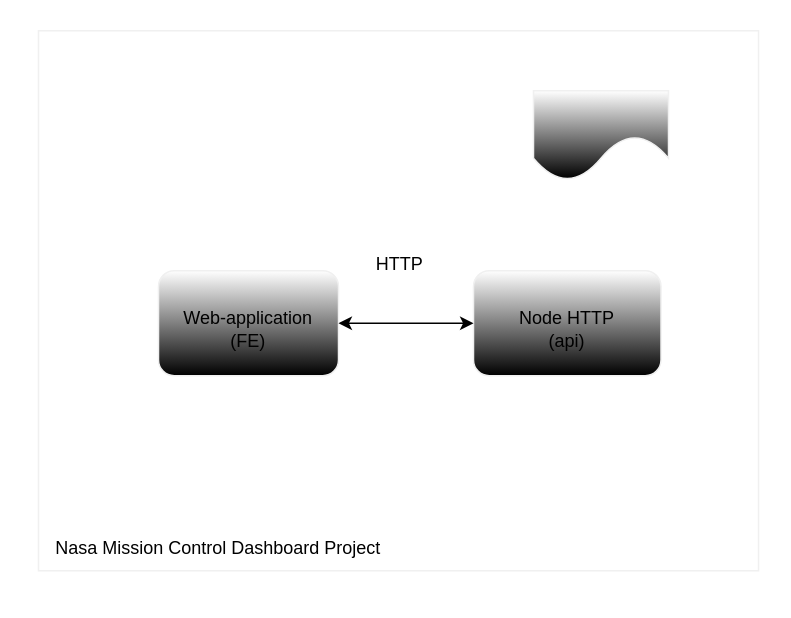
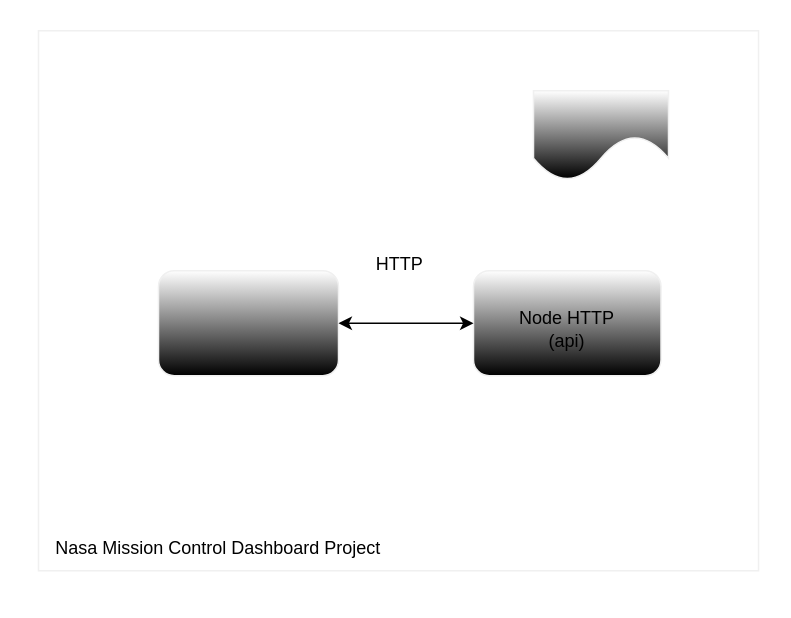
node "Web-application (FE)": removed
